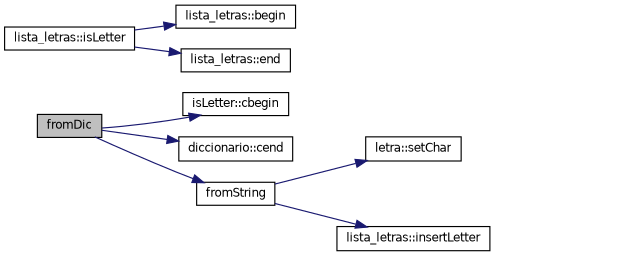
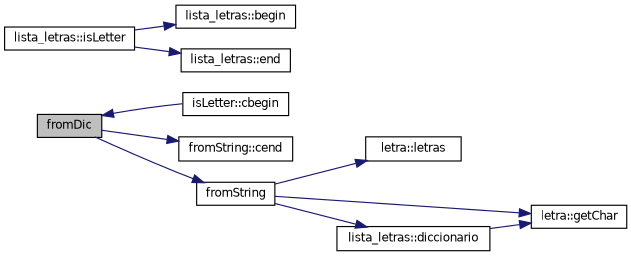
edge "fromDic" -> "isLetter::cbegin": reversed
node "diccionario::cend": label "diccionario::cend" -> "fromString::cend"
node "letra::setChar": label "letra::setChar" -> "letra::letras"
node "letra::getChar": added
node "lista_letras::insertLetter": label "lista_letras::insertLetter" -> "lista_letras::diccionario"
